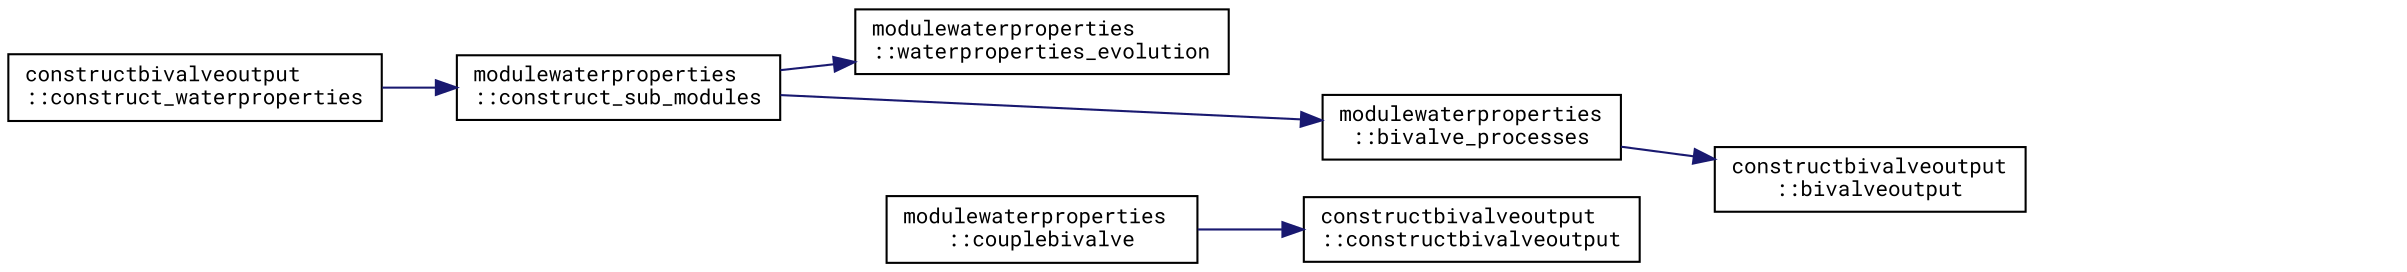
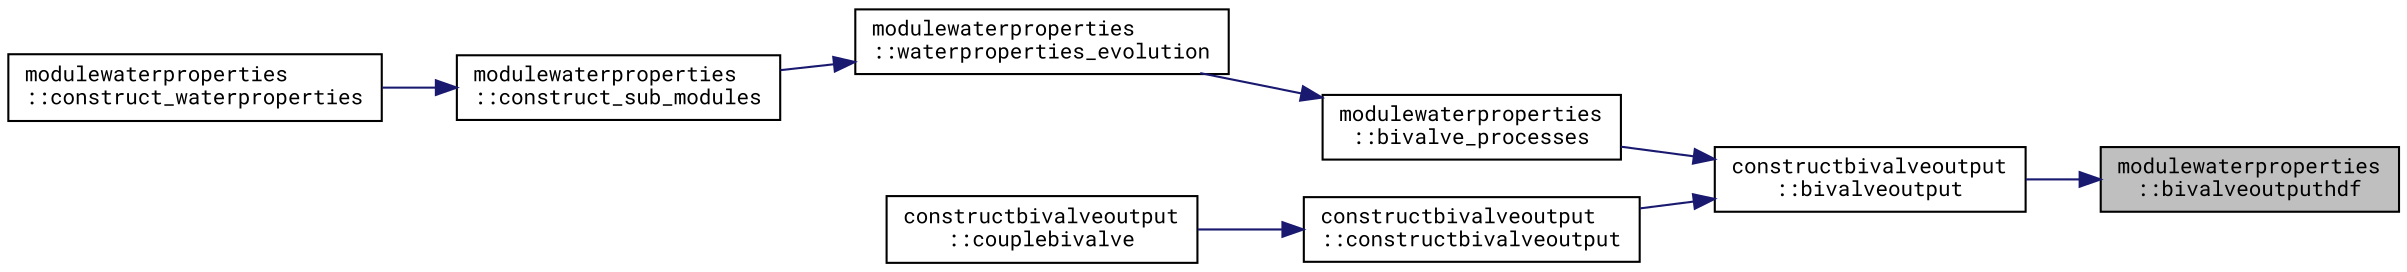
node "constructbivalveoutput ::construct_waterproperties": label "constructbivalveoutput ::construct_waterproperties" -> "modulewaterproperties ::construct_waterproperties"
edge "modulewaterproperties ::construct_sub_modules" -> "modulewaterproperties ::bivalve_processes": now "modulewaterproperties ::waterproperties_evolution" -> "modulewaterproperties ::bivalve_processes"
node "modulewaterproperties ::bivalveoutputhdf": added
edge "constructbivalveoutput ::constructbivalveoutput" -> "constructbivalveoutput ::bivalveoutput": added
node "modulewaterproperties ::couplebivalve": label "modulewaterproperties ::couplebivalve" -> "constructbivalveoutput ::couplebivalve"
